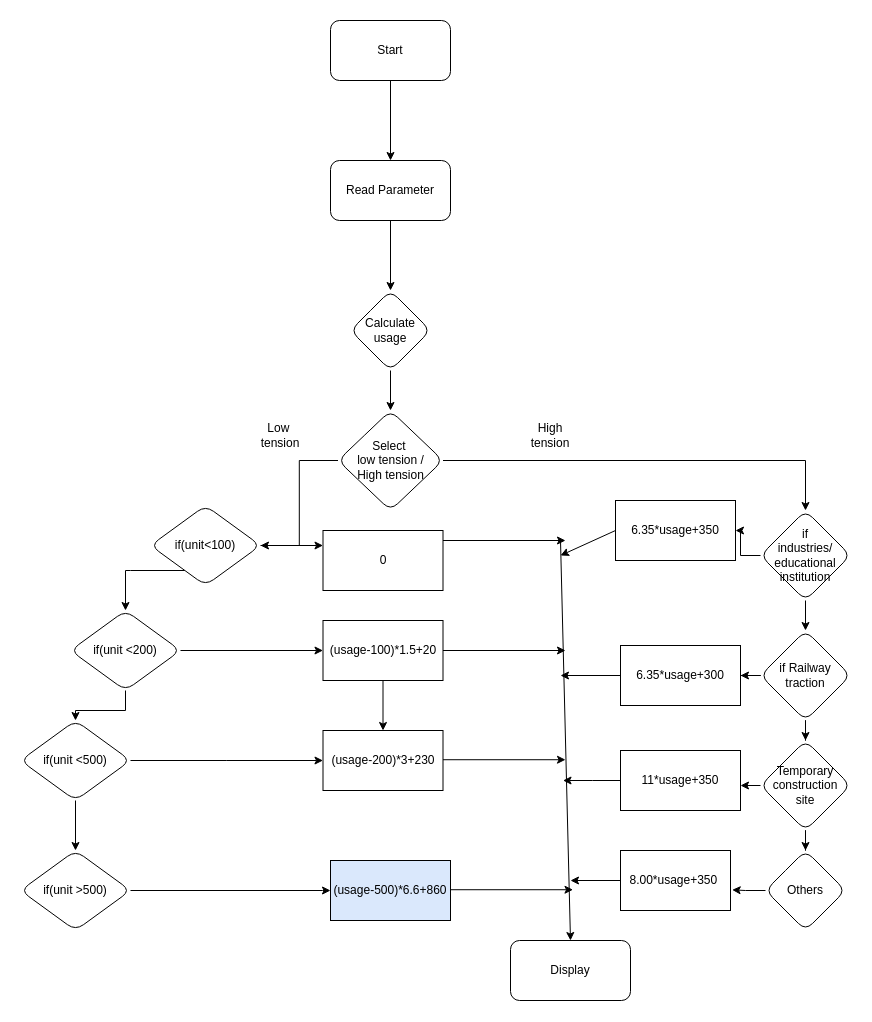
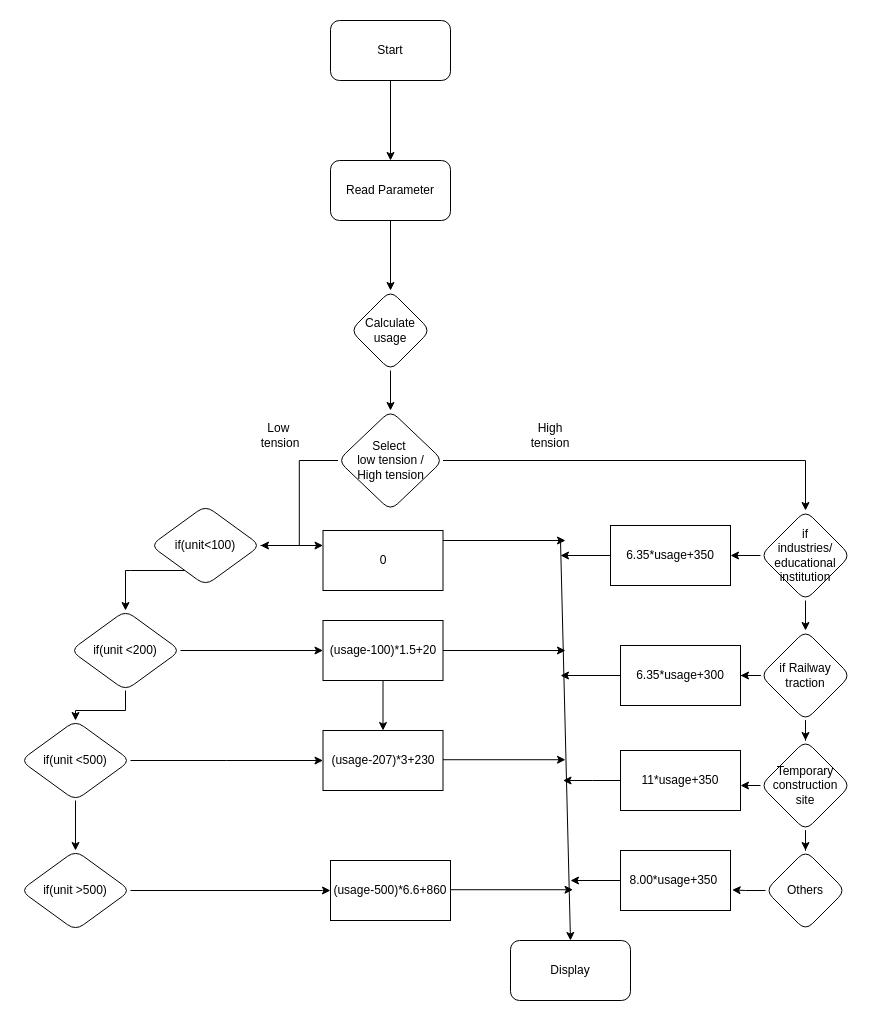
node "6.35*usage+350": moved (676, 531) -> (671, 556)
node "(usage-200)*3+230": label "(usage-200)*3+230" -> "(usage-207)*3+230"
node "(usage-500)*6.6+860": fillcolor #dae8fc -> #ffffff
